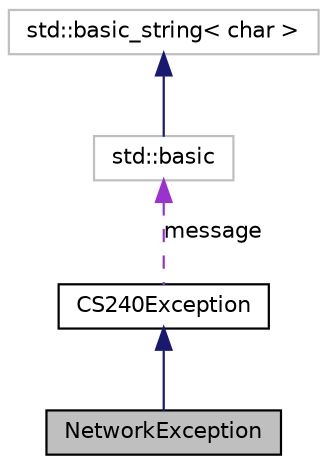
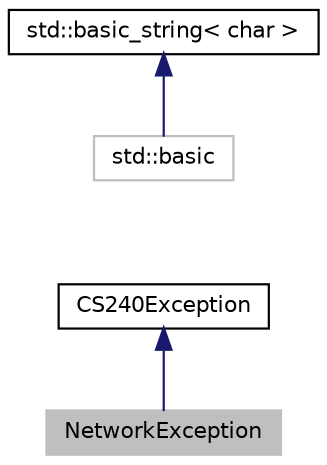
node "std::basic_string< char >": color grey75 -> black
edge "CS240Exception" -> "std::basic": removed, label "message"
node "NetworkException": color black -> grey75
